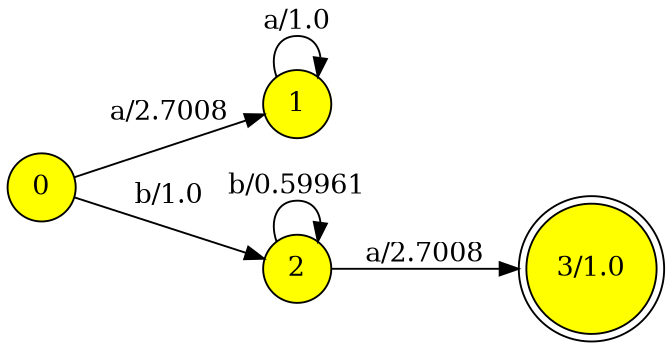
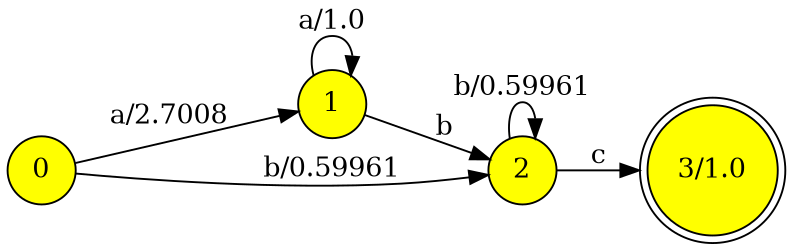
edge "1" -> "2": added, label "b"
edge "0" -> "2": label "b/1.0" -> "b/0.59961"
edge "2" -> "3/1.0": label "a/2.7008" -> "c"
